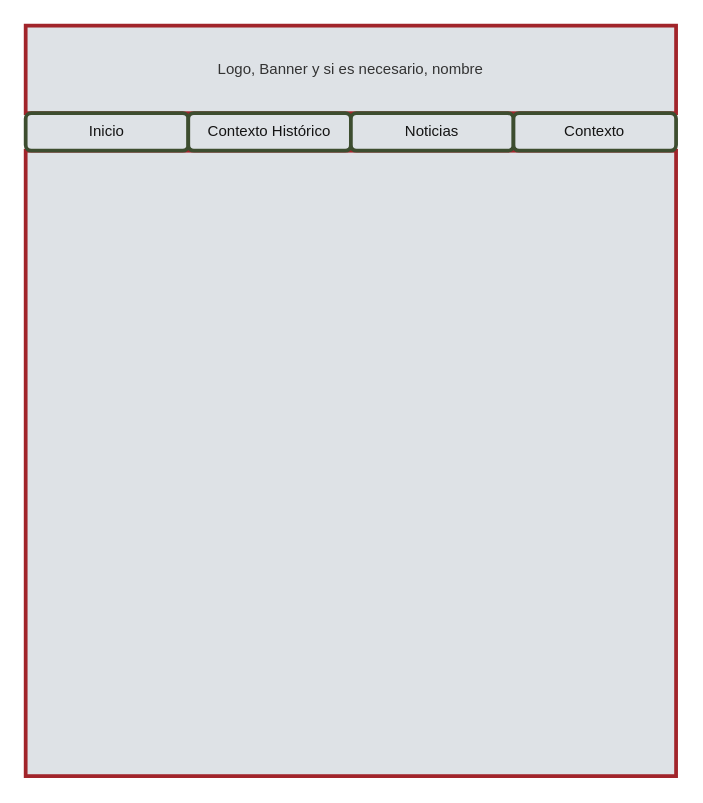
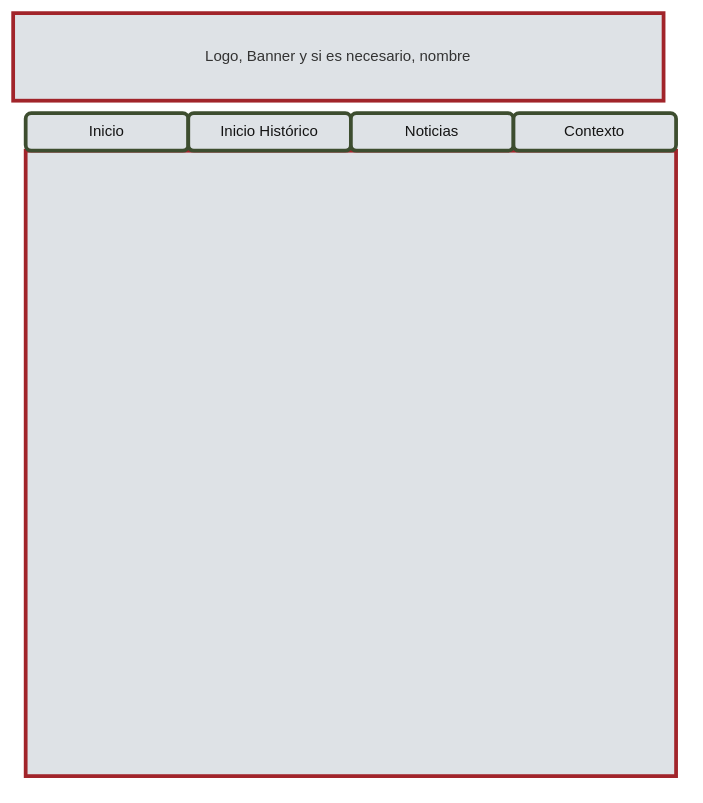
node "Logo, Banner y si es necesario, nombre": moved (351, 69) -> (338, 57)
node "Contexto Histórico": label "Contexto Histórico" -> "Inicio Histórico"
